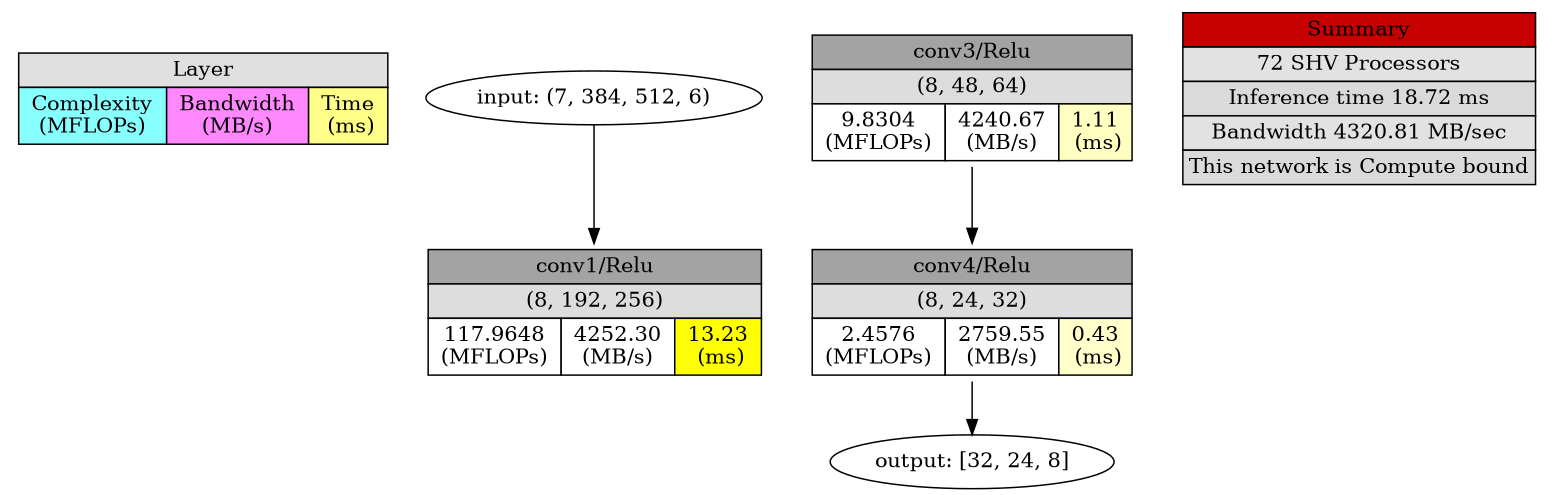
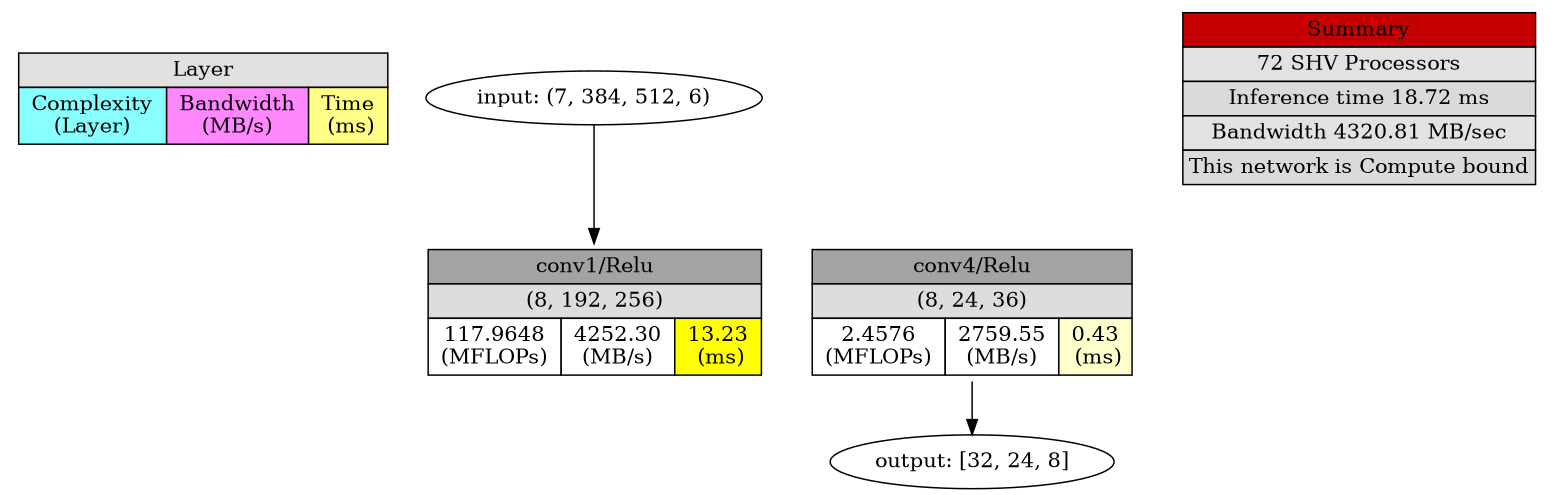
node "conv3/Relu": removed
node "Layer": text "(MFLOPs)" -> "(Layer)"
node "conv4/Relu": text "(8, 24, 32)" -> "(8, 24, 36)"
